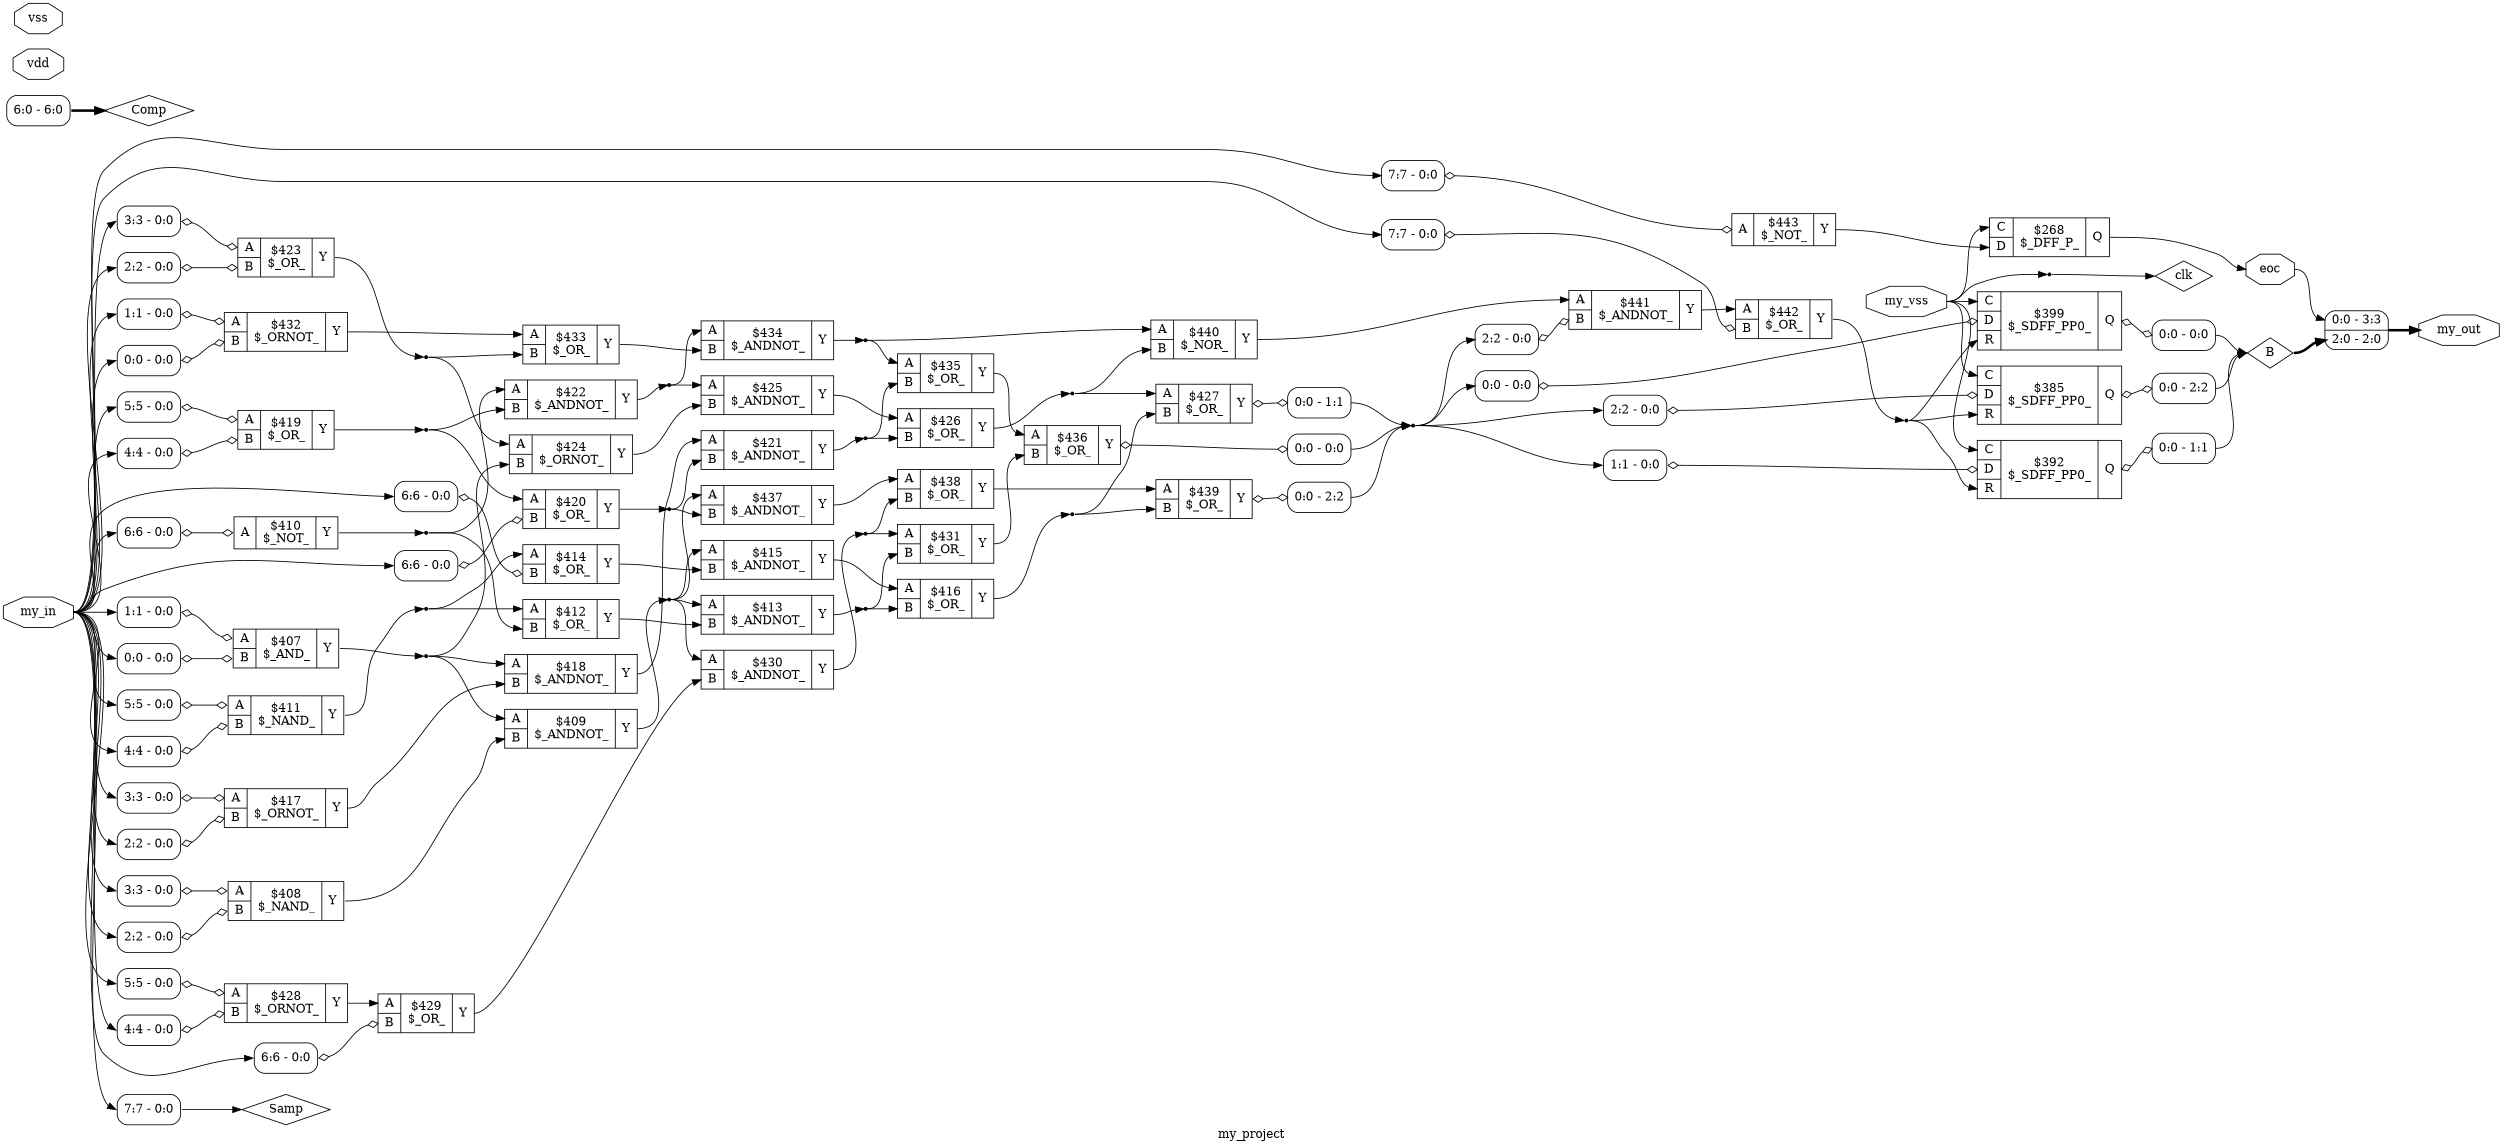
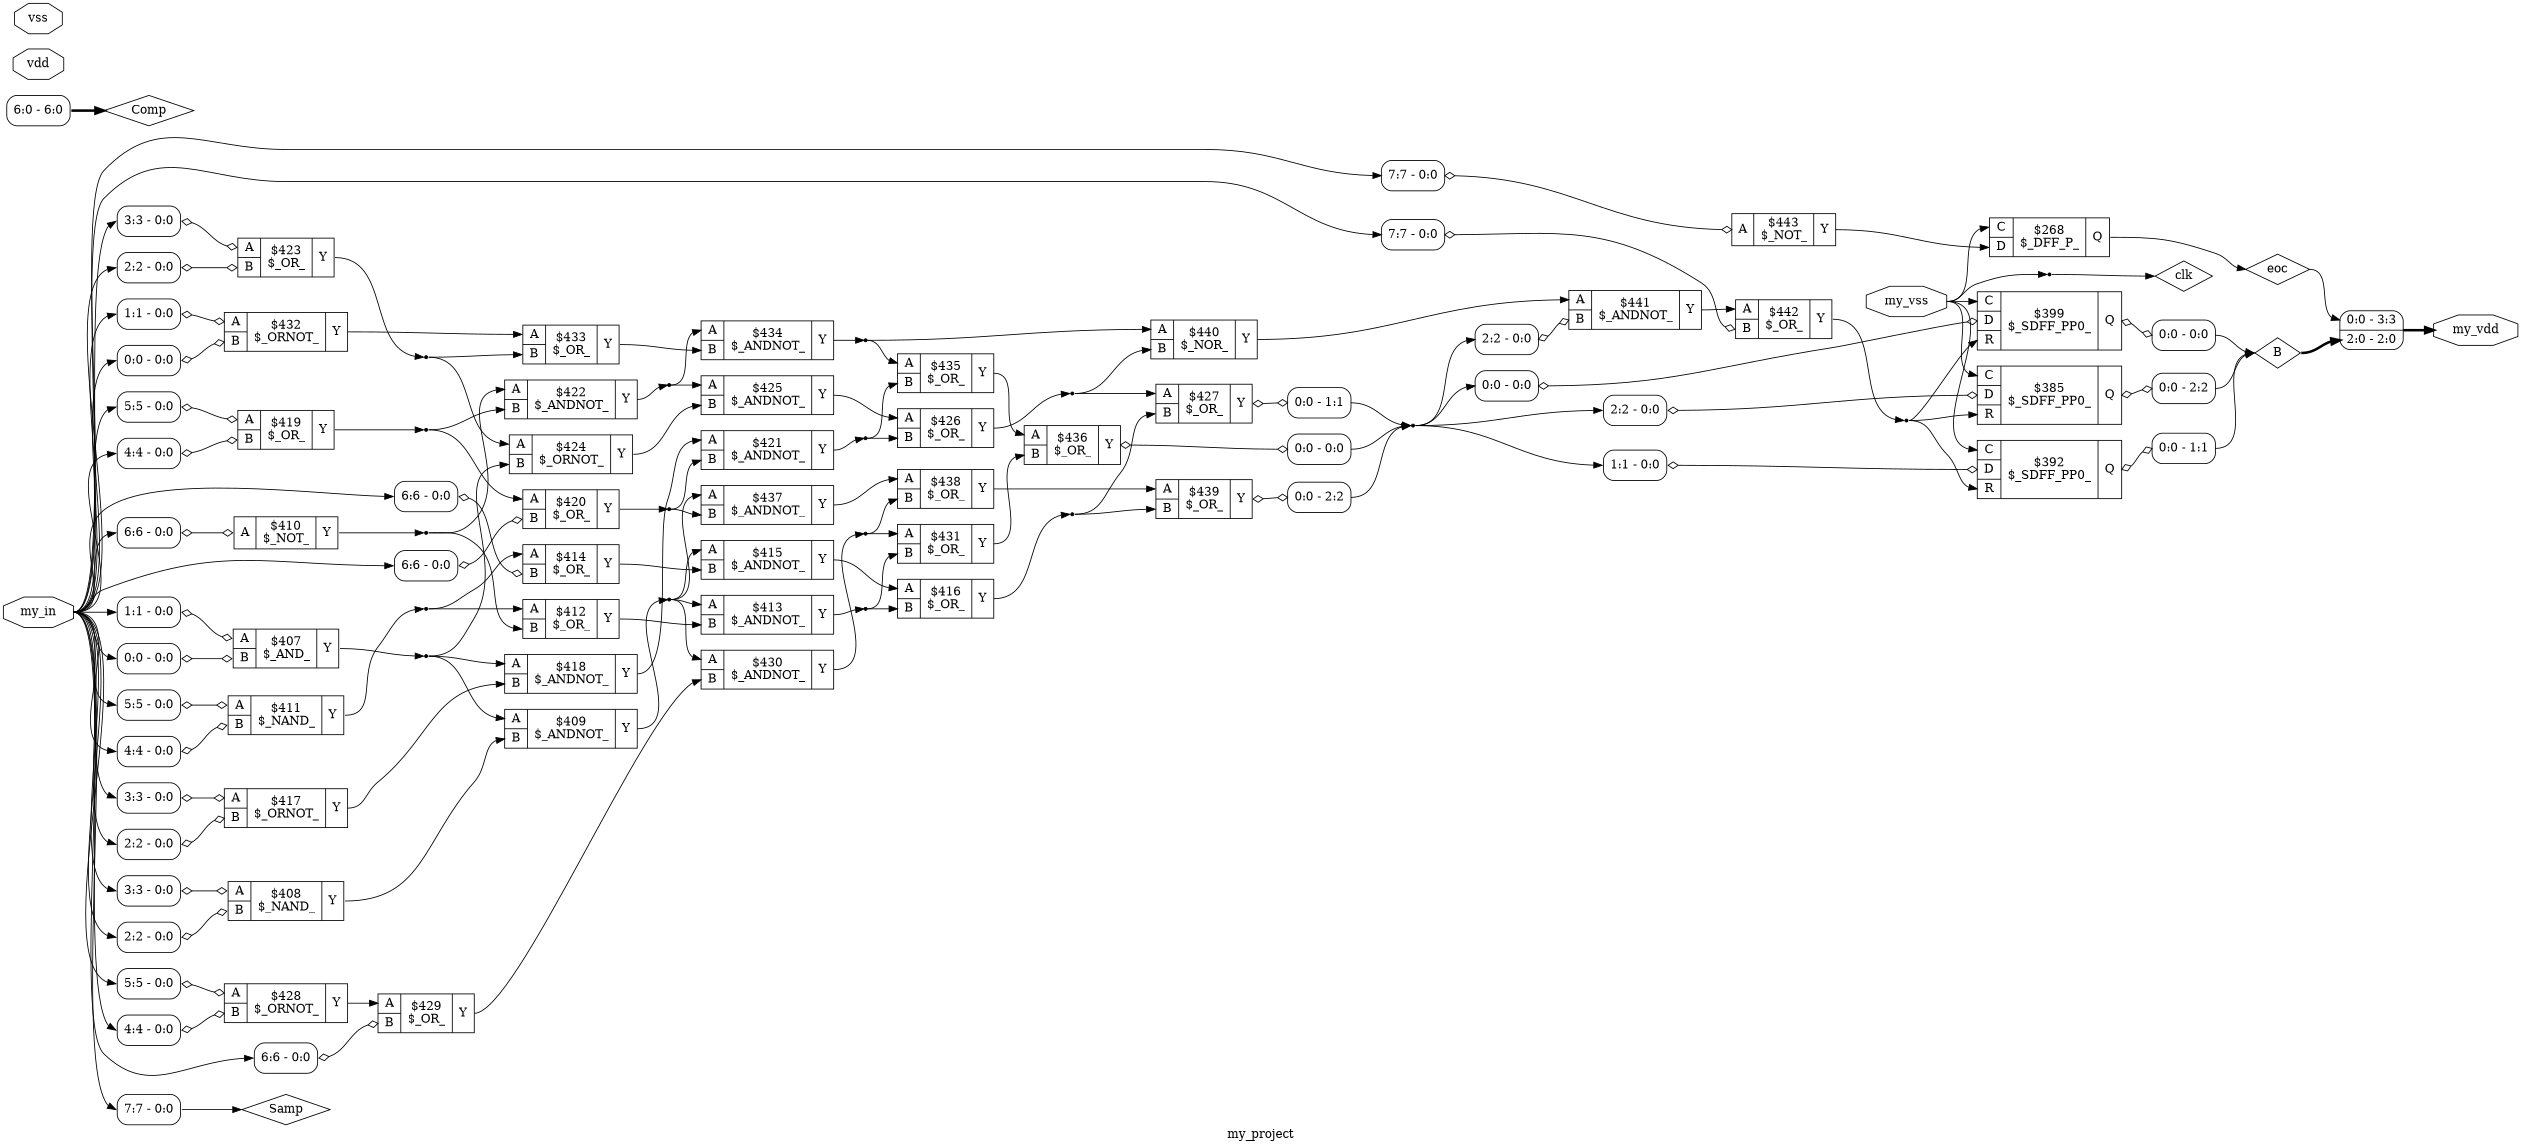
node "eoc": shape octagon -> diamond
node "my_out": label "my_out" -> "my_vdd"
